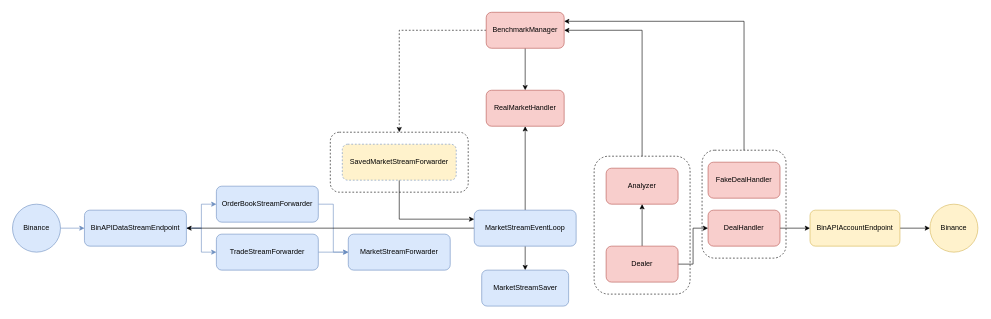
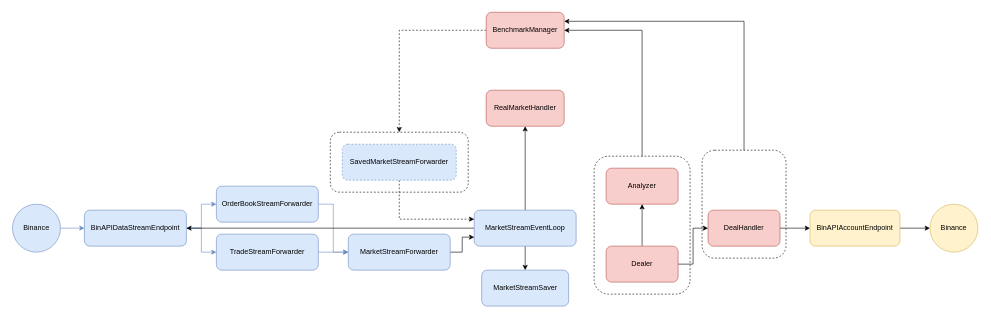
edge "BenchmarkManager" -> "RealMarketHandler": removed
node "SavedMarketStreamForwarder": fillcolor #fff2cc -> #dae8fc
node "FakeDealHandler": removed
edge "SavedMarketStreamForwarder" -> "MarketStreamEventLoop": style solid -> dashed
edge "MarketStreamForwarder" -> "MarketStreamEventLoop": added
